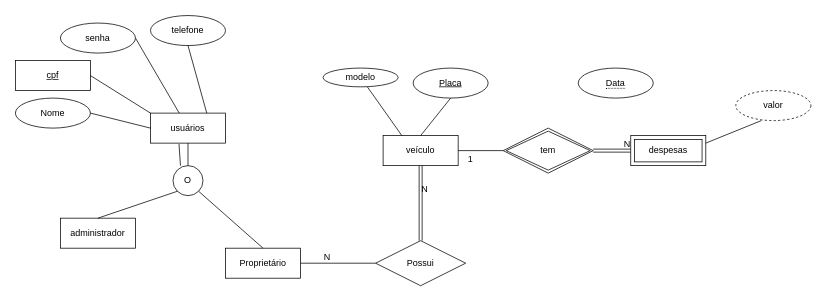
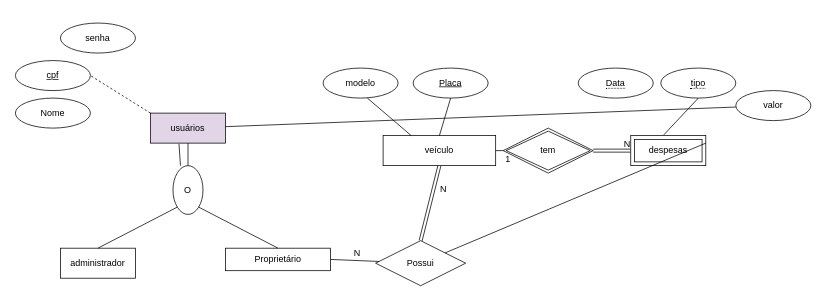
node "telefone": removed
node "cpf": shape rectangle -> ellipse
edge "senha" -- "usuários": now "valor" -- "usuários"
node "modelo": size 75x19 -> 75x30
edge "telefone" -- "usuários": removed
node "tipo": added
edge "cpf" -- "usuários": style solid -> dashed
node "valor": style dashed -> solid
edge "tipo" -- "despesas": added
edge "Nome" -- "usuários": removed
node "usuários": fillcolor #ffffff -> #e1d5e7
edge "valor" -- "despesas": now "Possui" -- "despesas"
node "veículo": size 75x30 -> 113x30
node "O": size 30x30 -> 30x49
node "administrador": moved (98, 233) -> (98, 263)
node "Proprietário": size 75x30 -> 105x23
